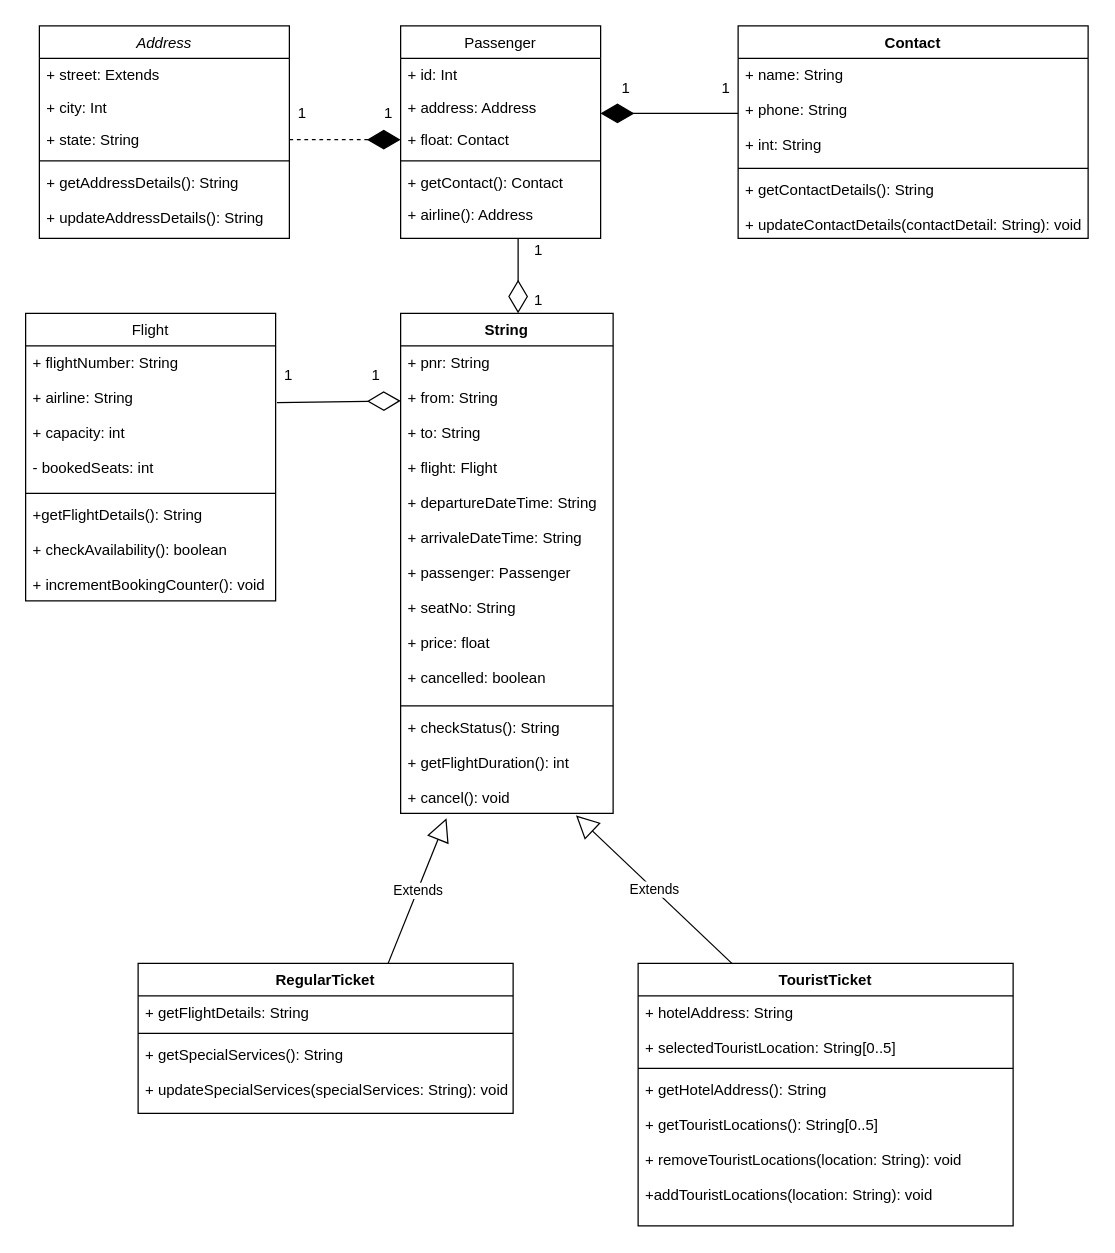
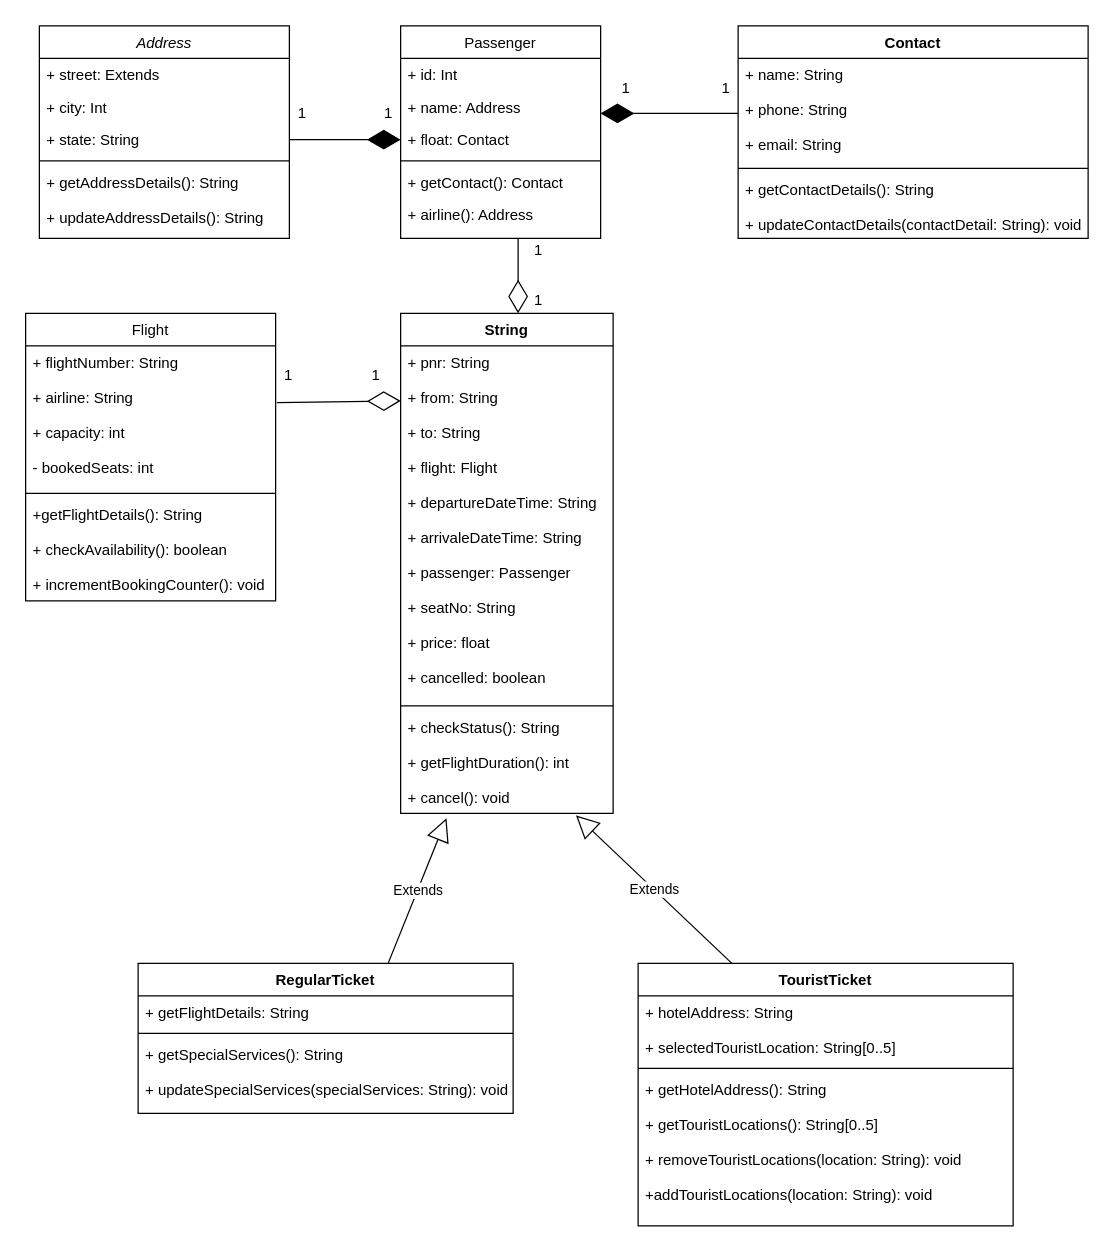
node "+ name: String + phone: String + int: String": label "+ name: String + phone: String + int: String" -> "+ name: String + phone: String + email: String"
node "+ address: Address": label "+ address: Address" -> "+ name: Address"
edge "+ state: String" -> "+ float: Contact": style dashed -> solid
